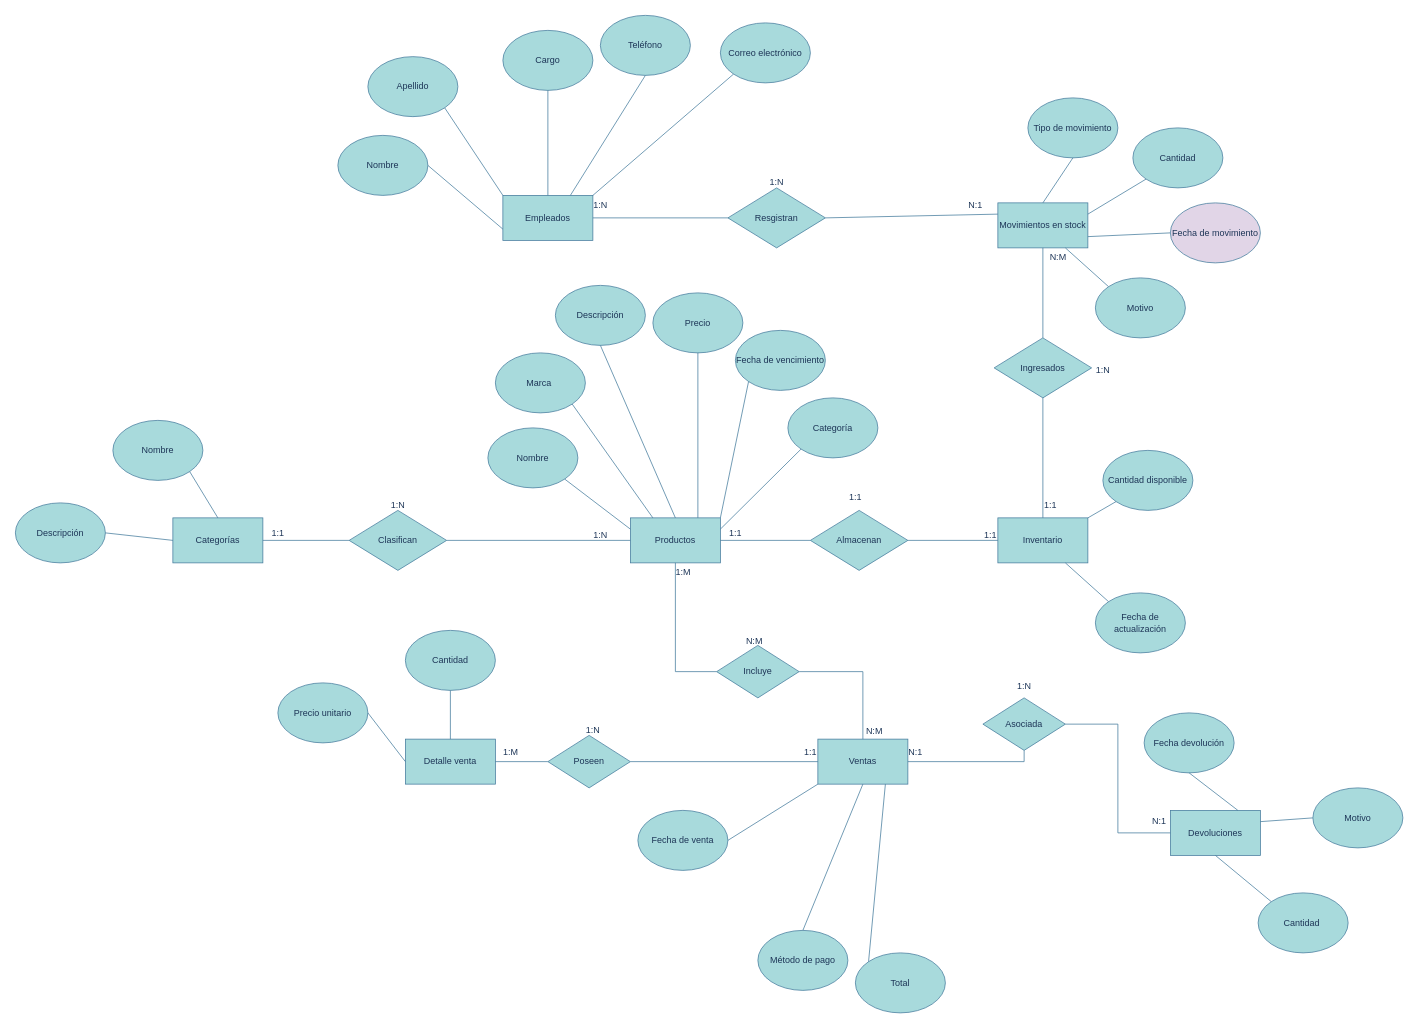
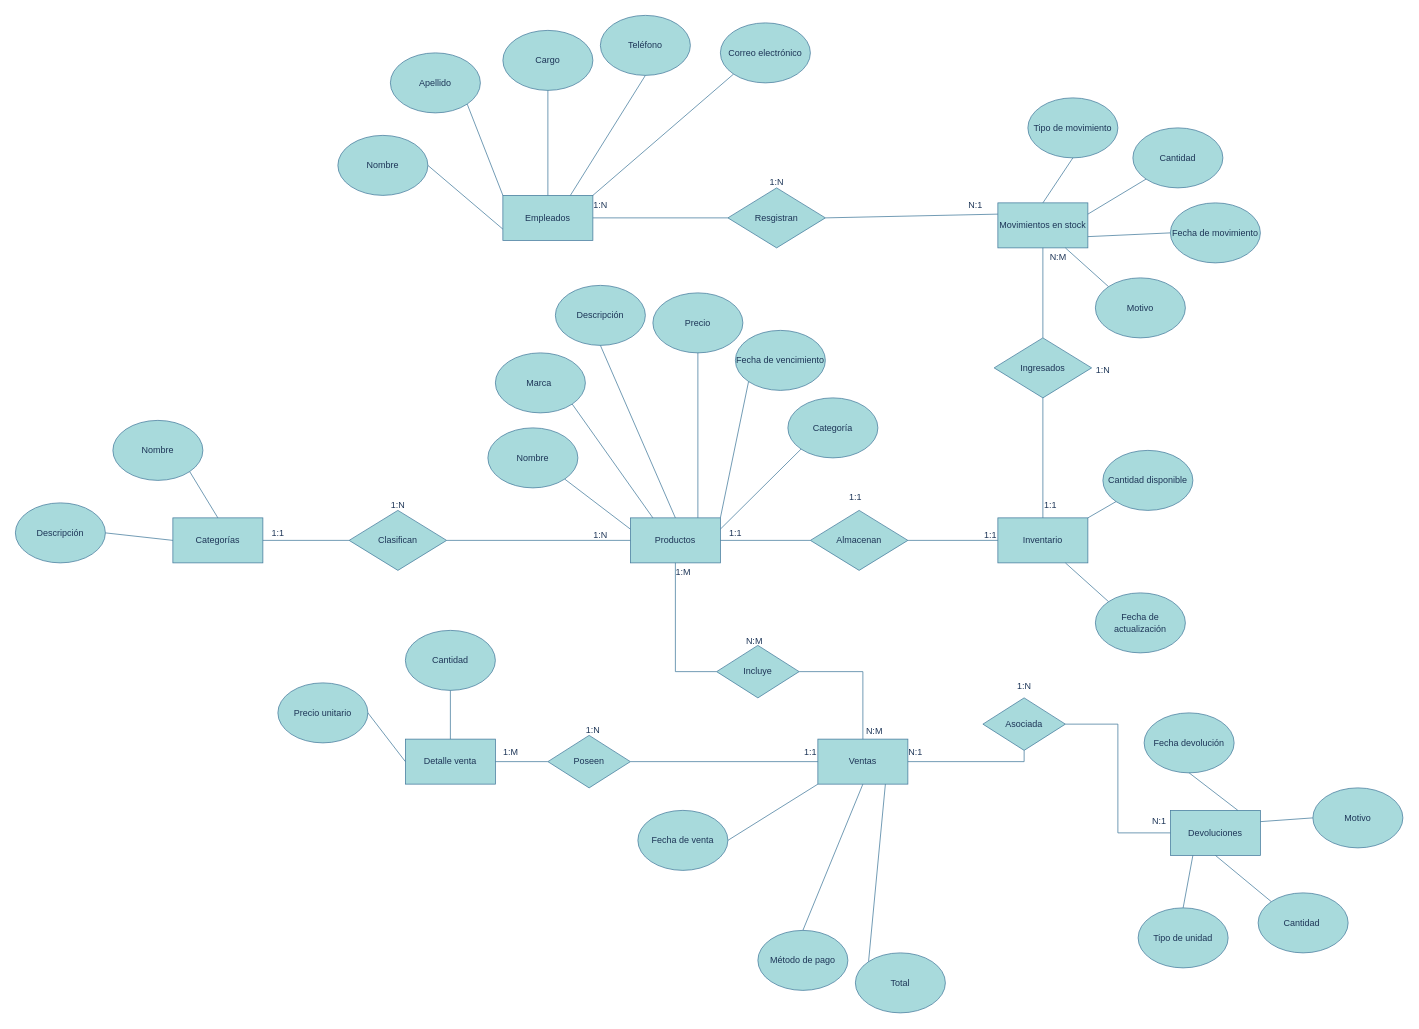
node "Apellido": moved (413, 87) -> (435, 83)
node "Fecha de movimiento": fillcolor #e1d5e7 -> #a8dadc
edge "Devoluciones" -- "Tipo de unidad": added
node "Tipo de unidad": added
